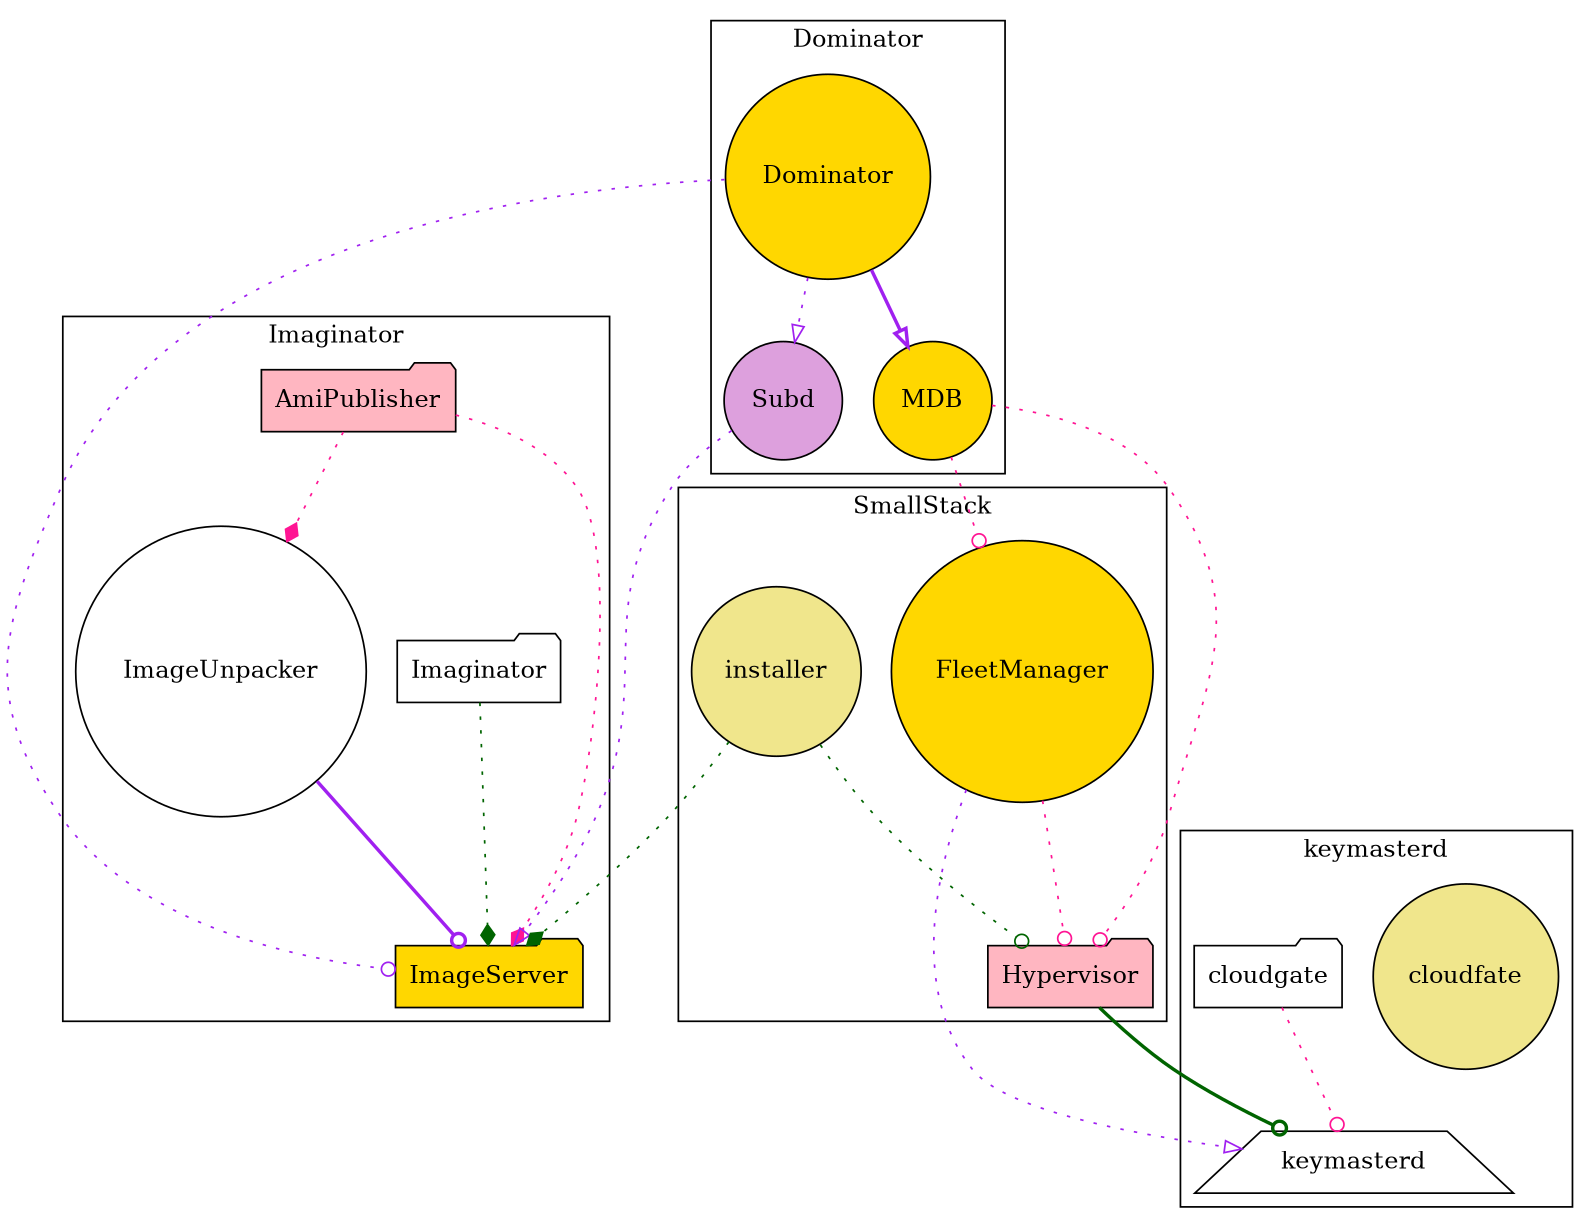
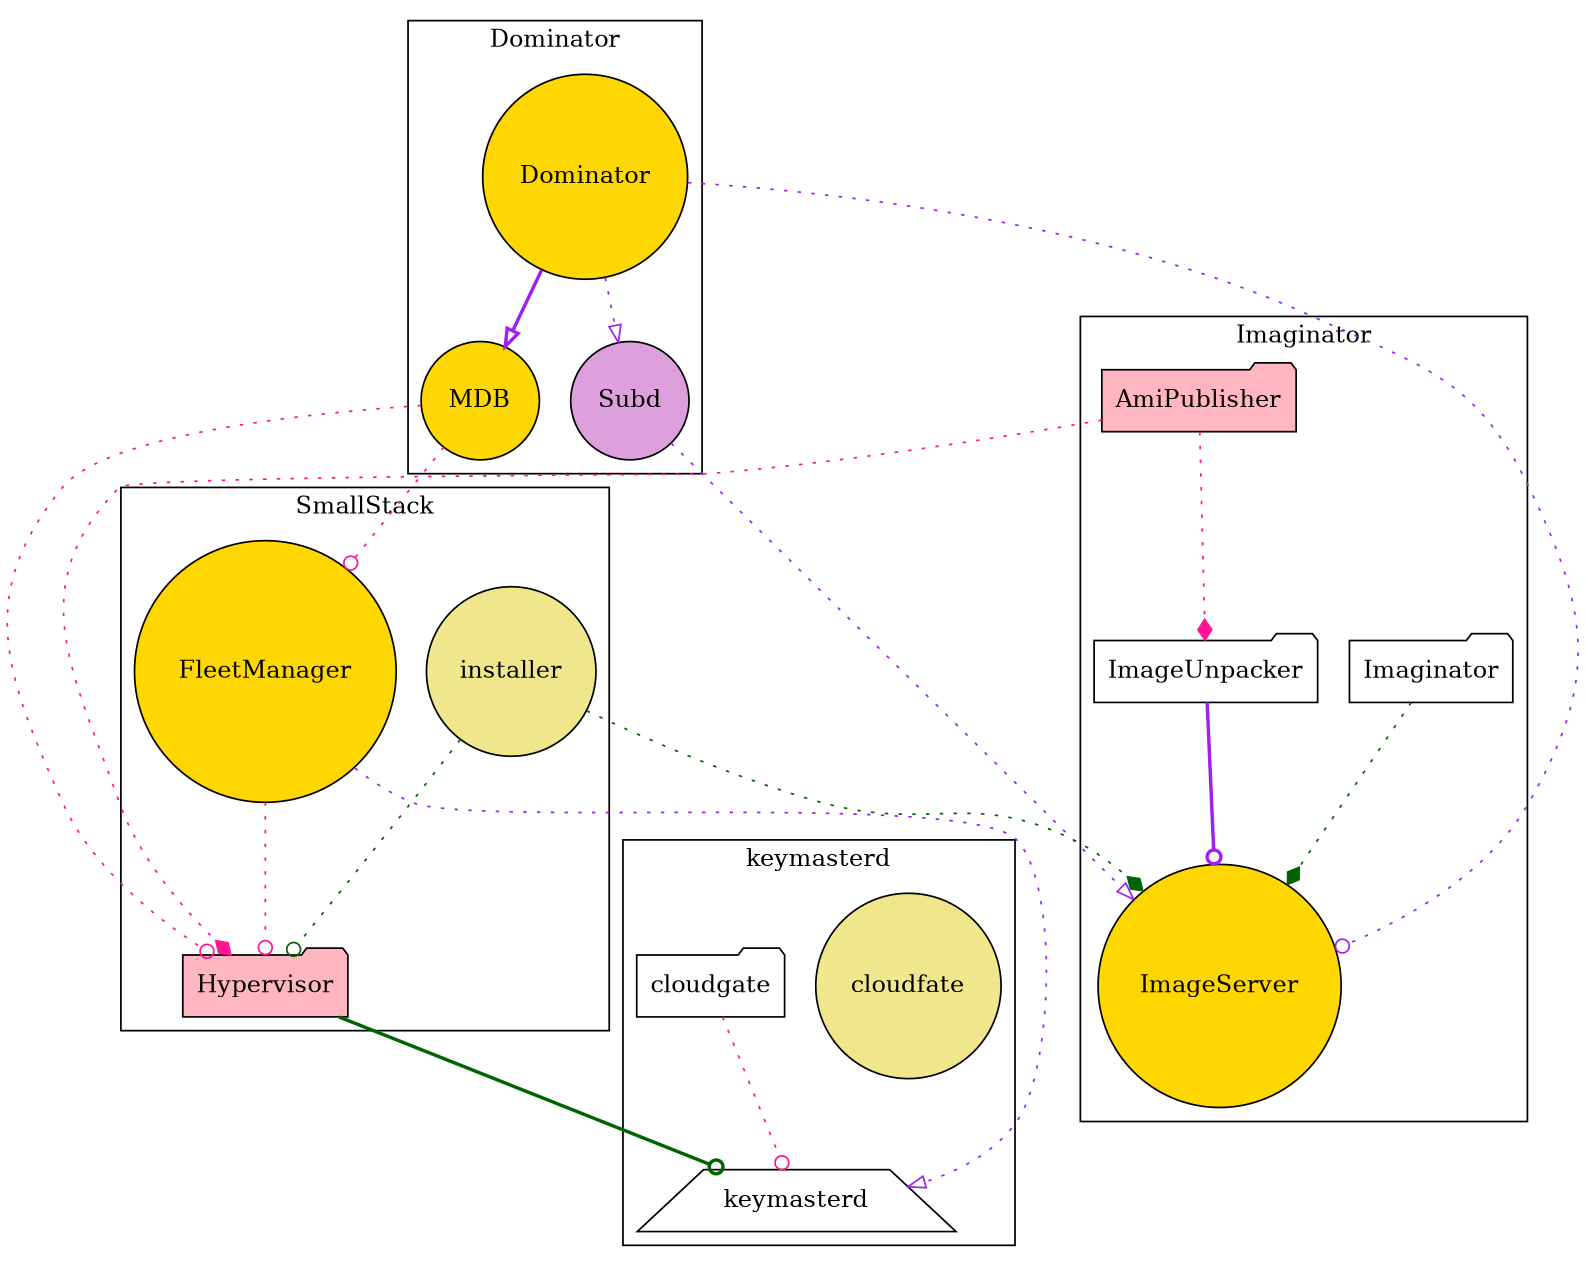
edge "AmiPublisher" -> "ImageServer": now "AmiPublisher" -> "Hypervisor"
node "ImageUnpacker": shape circle -> folder
node "ImageServer": shape folder -> circle
